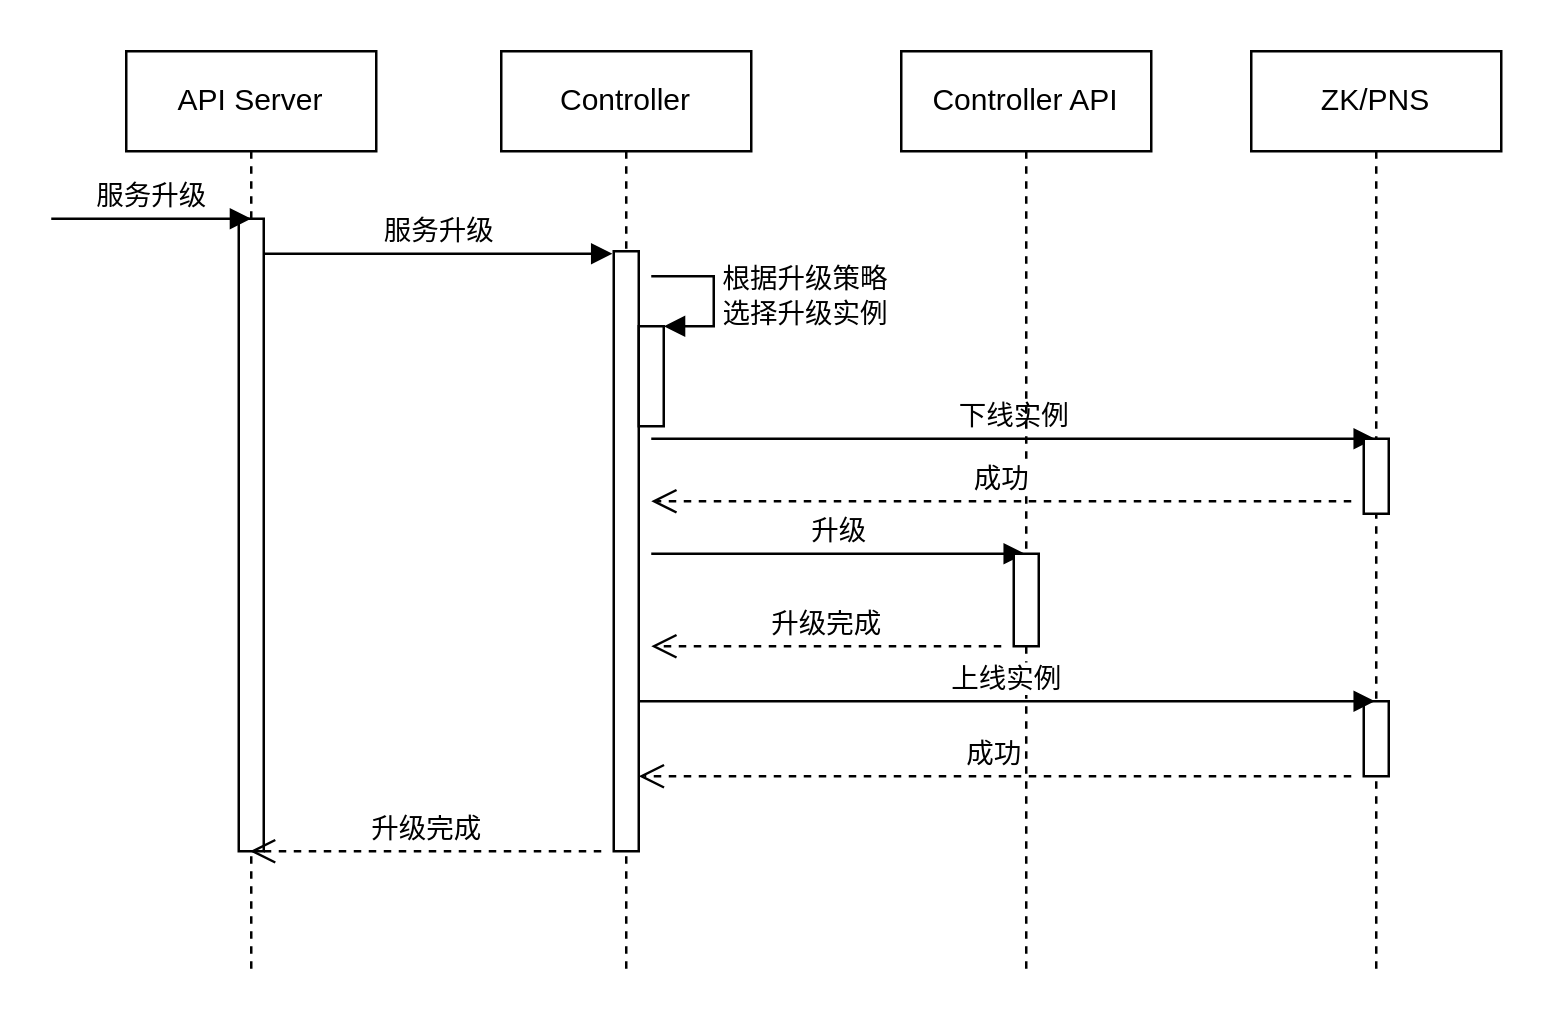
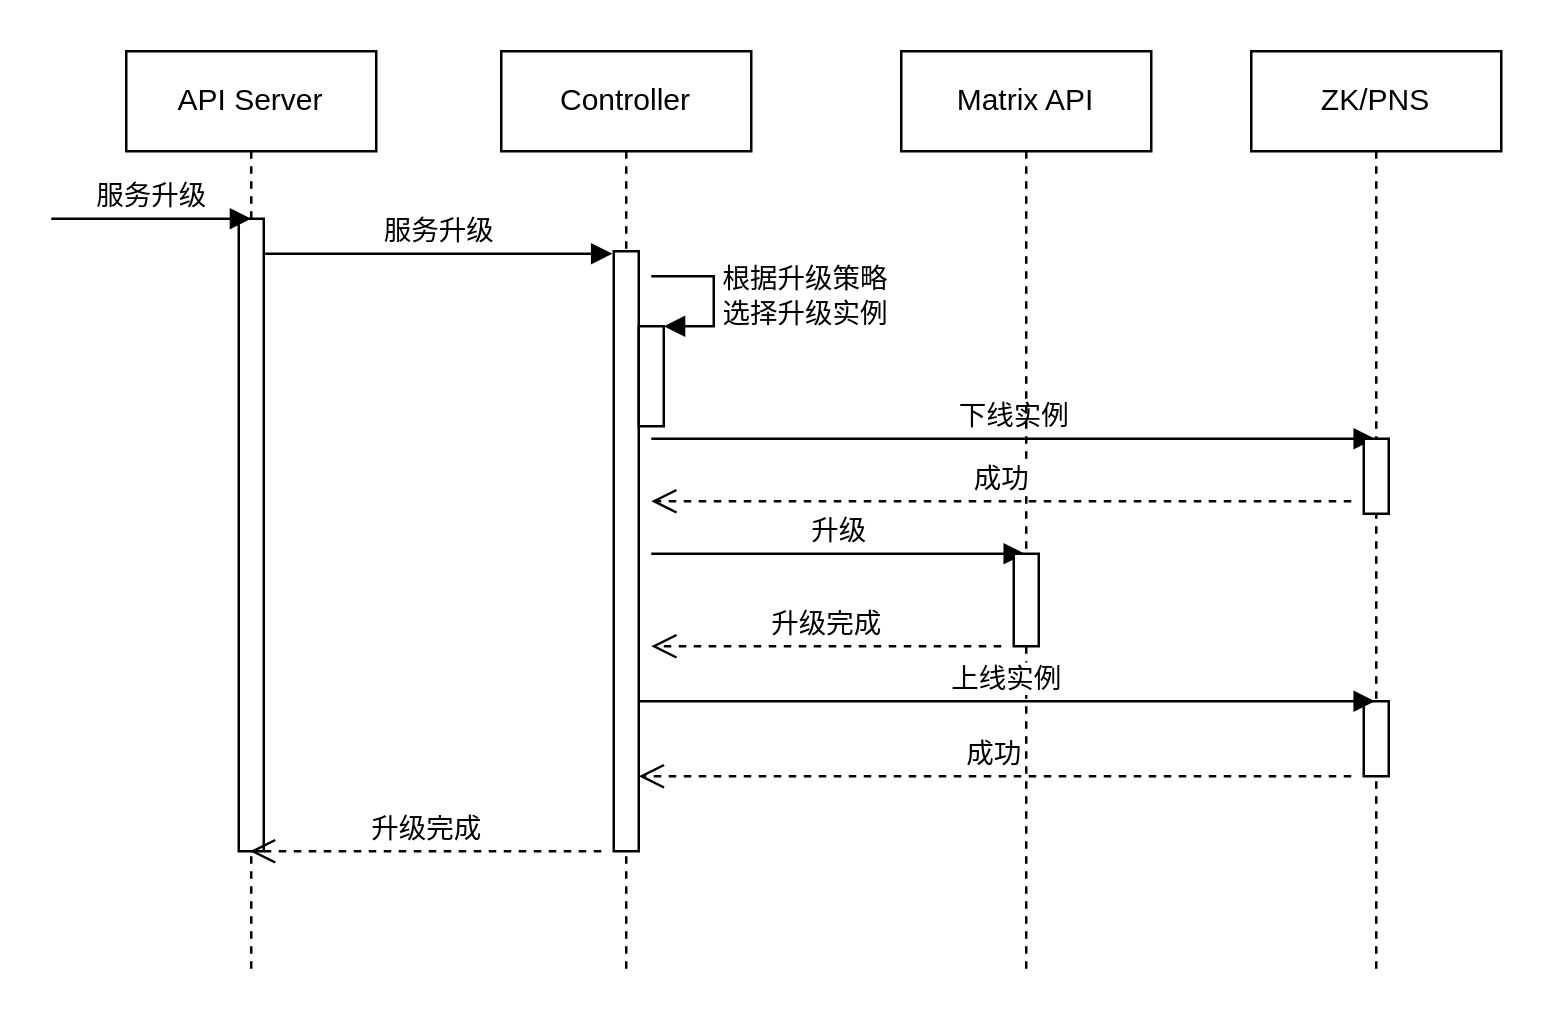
node "Controller API": label "Controller API" -> "Matrix API"
